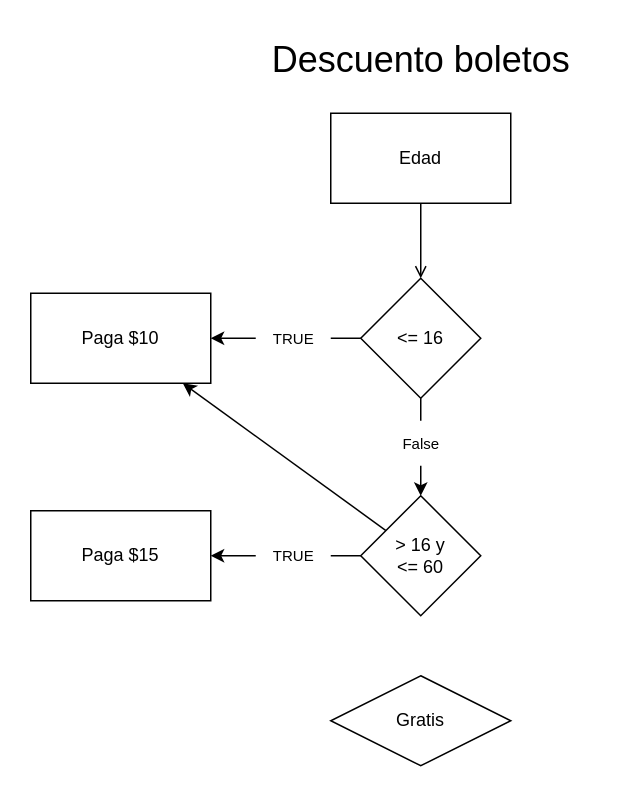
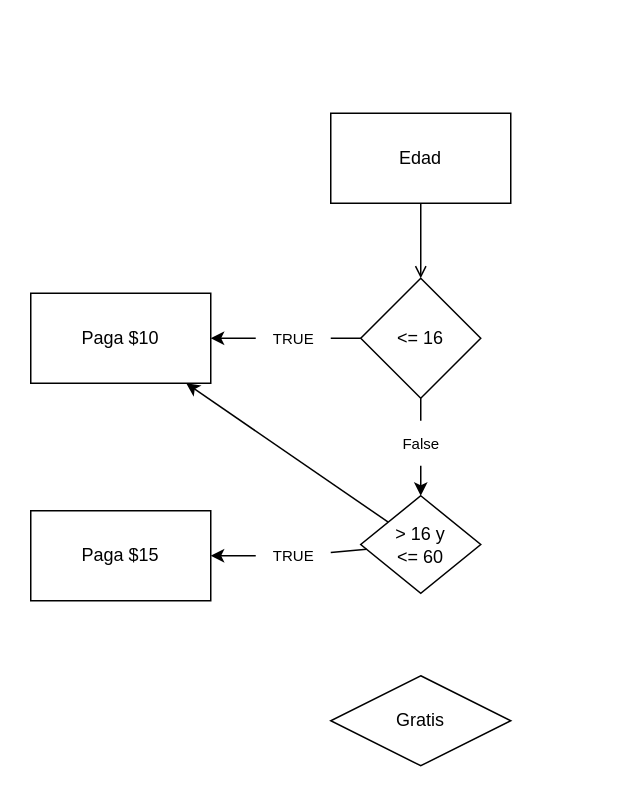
node "Descuento boletos": removed
node "> 16 y <= 60": size 120x120 -> 120x98
